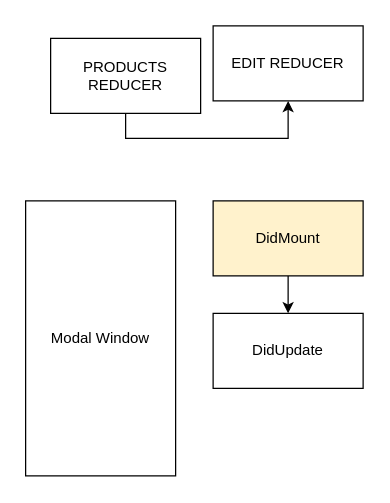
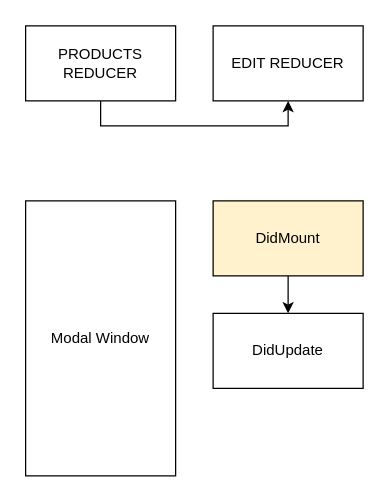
node "PRODUCTS REDUCER": moved (126, 76) -> (101, 63)
